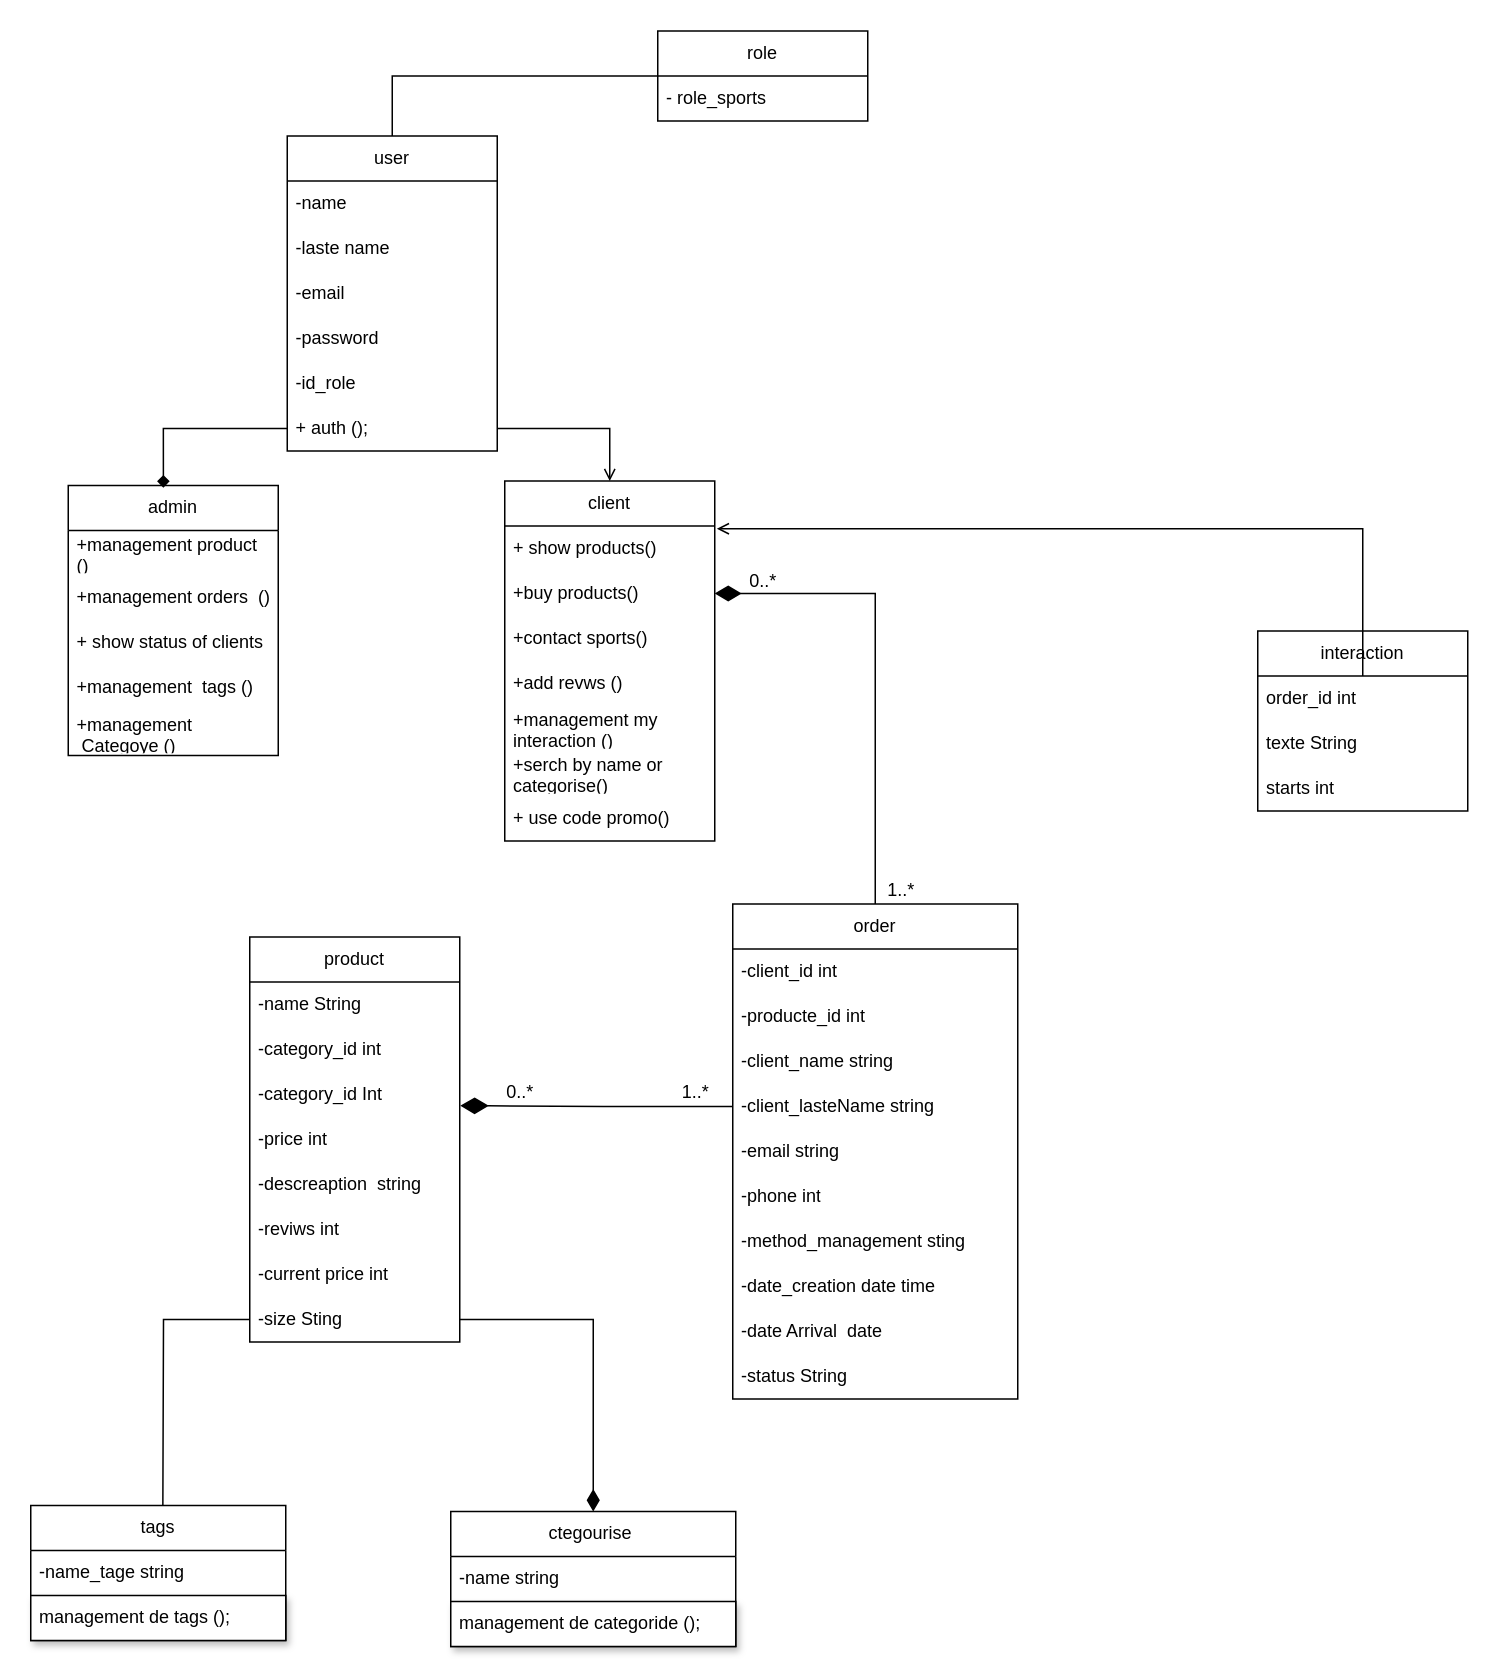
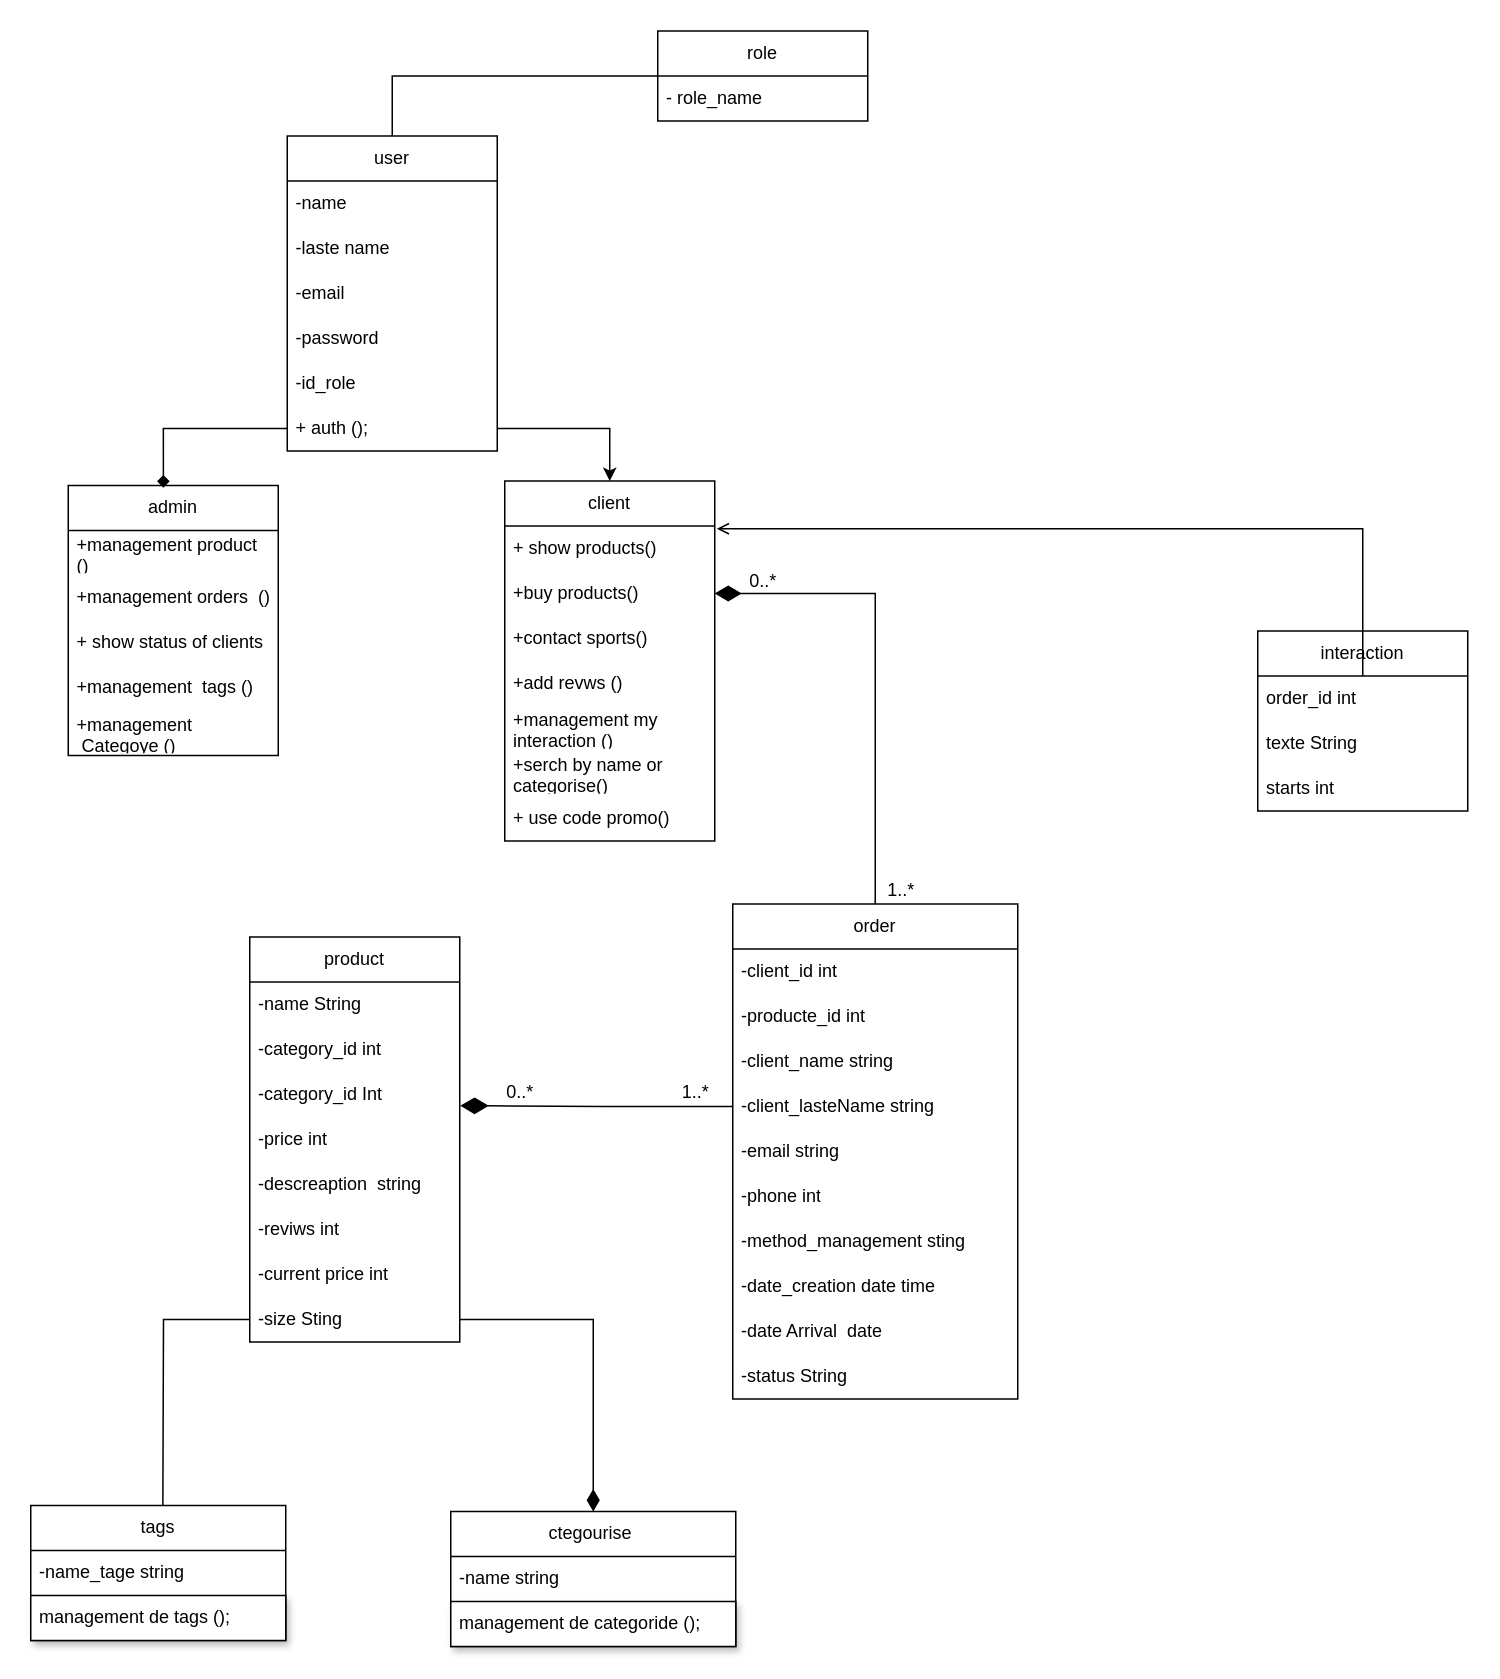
node "- role_sports": label "- role_sports" -> "- role_name"
edge "+ auth ();" -> "client": arrowhead open -> classic
